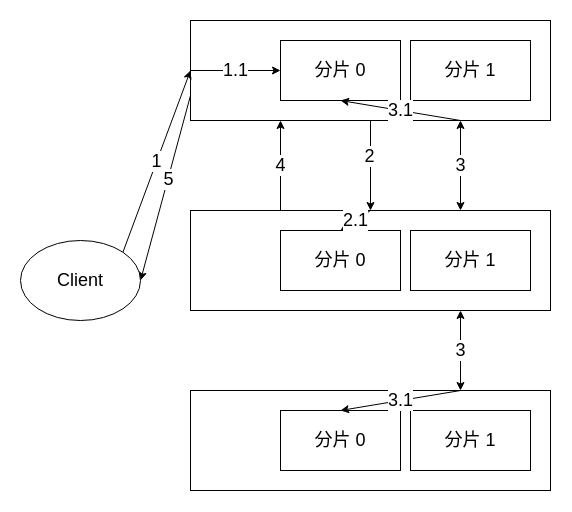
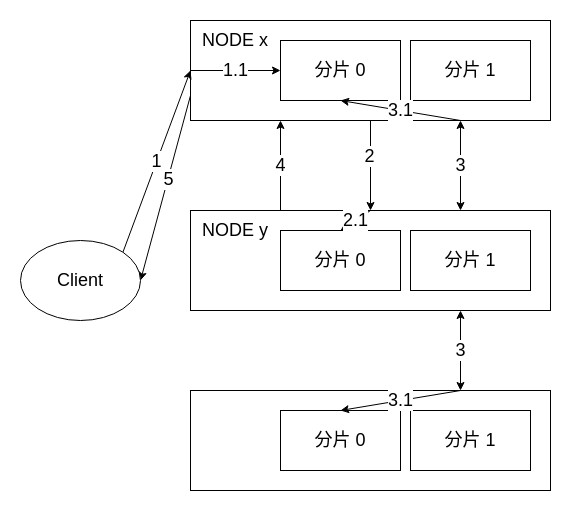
node "NODE x": added
node "NODE y": added
